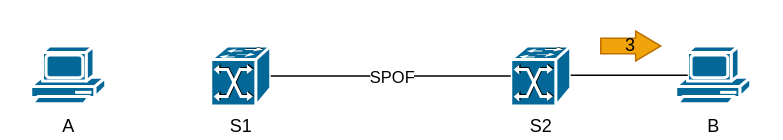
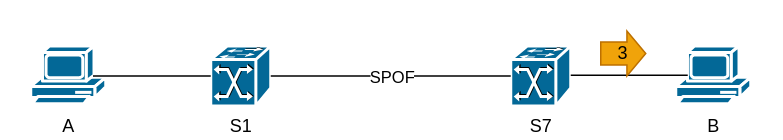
node "3": size 60x30 -> 45x45
edge "A" -- "S1": added
node "S2": label "S2" -> "S7"
